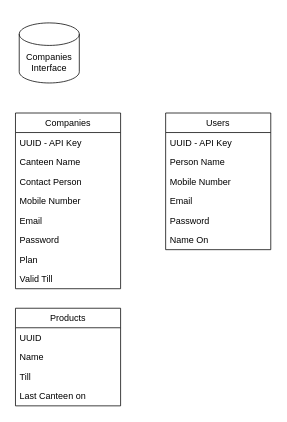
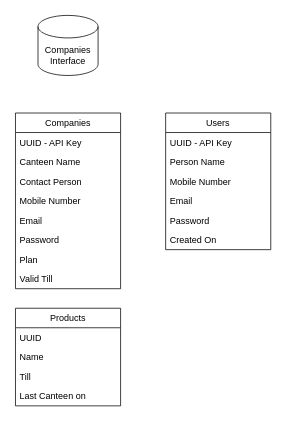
node "Companies Interface": moved (49, 53) -> (68, 45)
node "Name On": label "Name On" -> "Created On"
